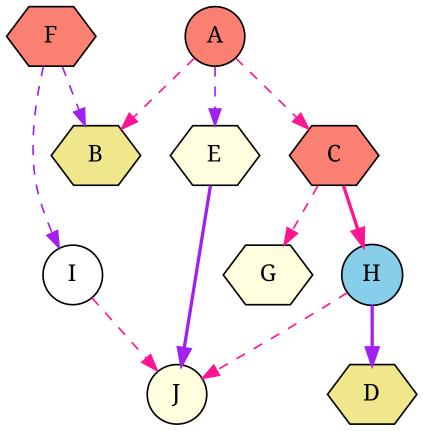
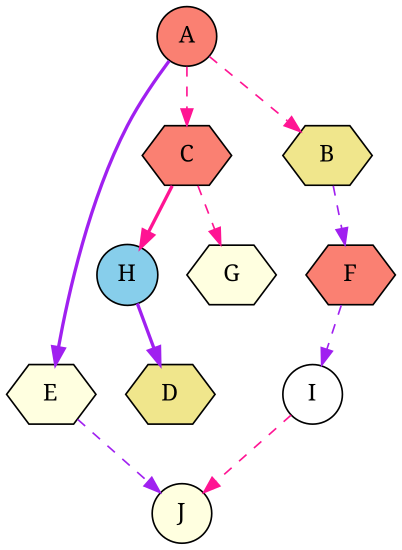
edge "F" -> "B": reversed
edge "A" -> "E": style dashed -> bold
edge "E" -> "J": style bold -> dashed
edge "H" -> "J": removed
